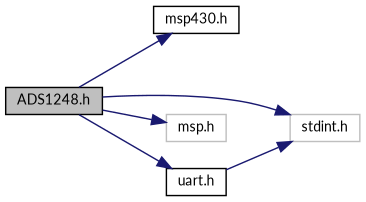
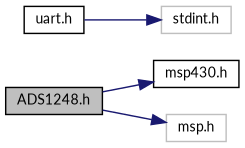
edge "ADS1248.h" -> "stdint.h": removed
edge "ADS1248.h" -> "uart.h": removed
